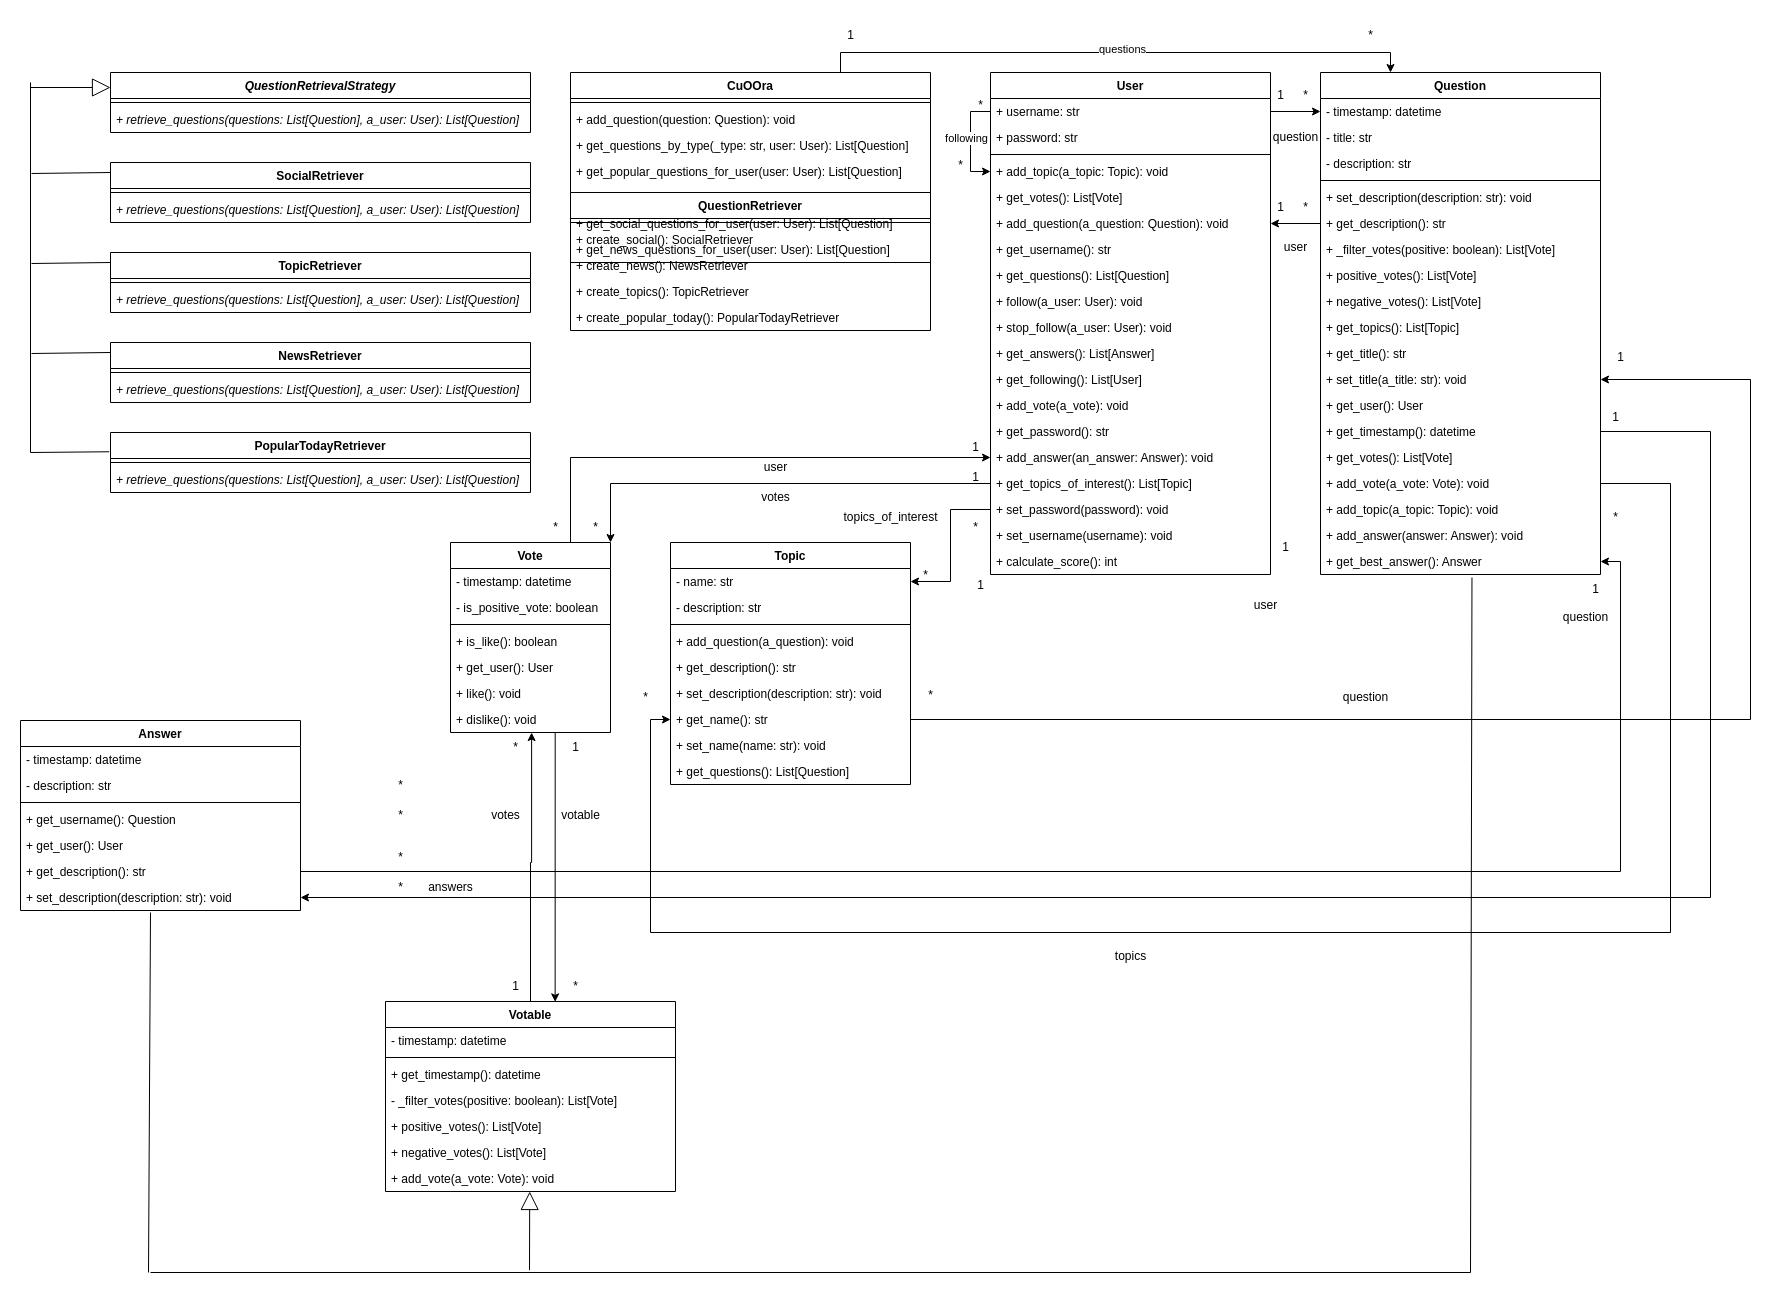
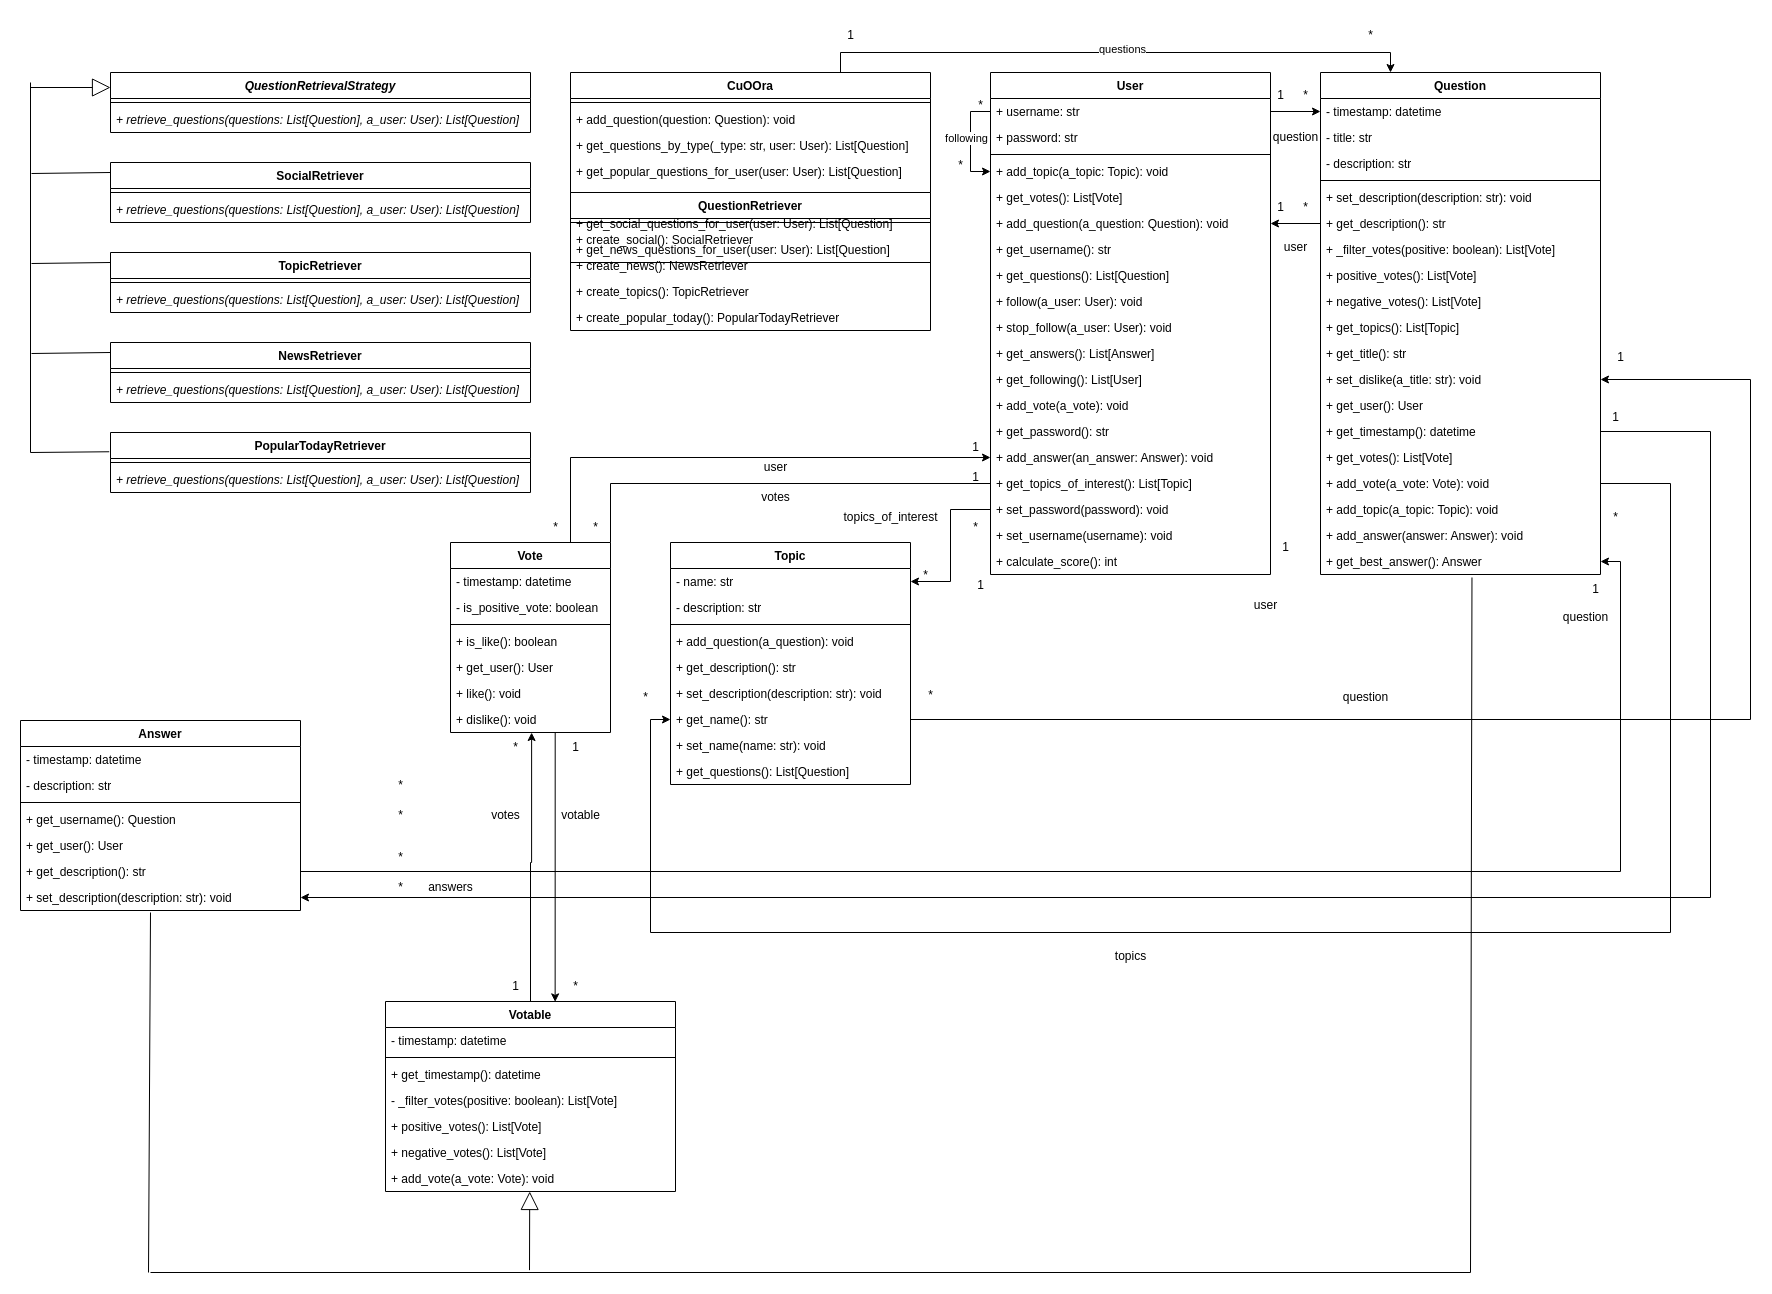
node "+ set_title(a_title: str): void": label "+ set_title(a_title: str): void" -> "+ set_dislike(a_title: str): void"
edge "+ get_topics_of_interest(): List[Topic]" -> "Vote": arrowhead classic -> none
